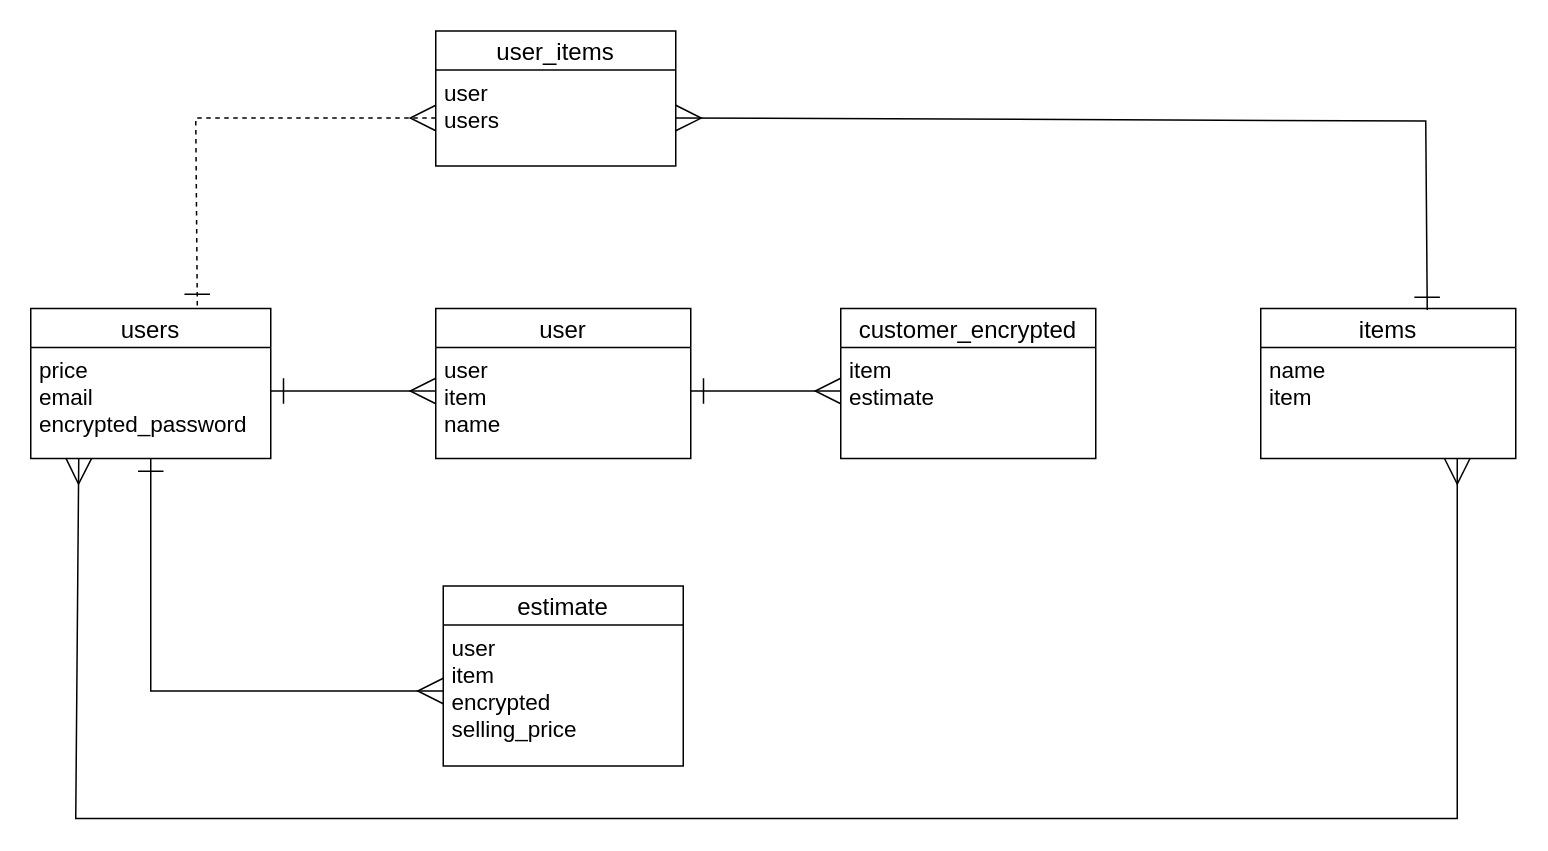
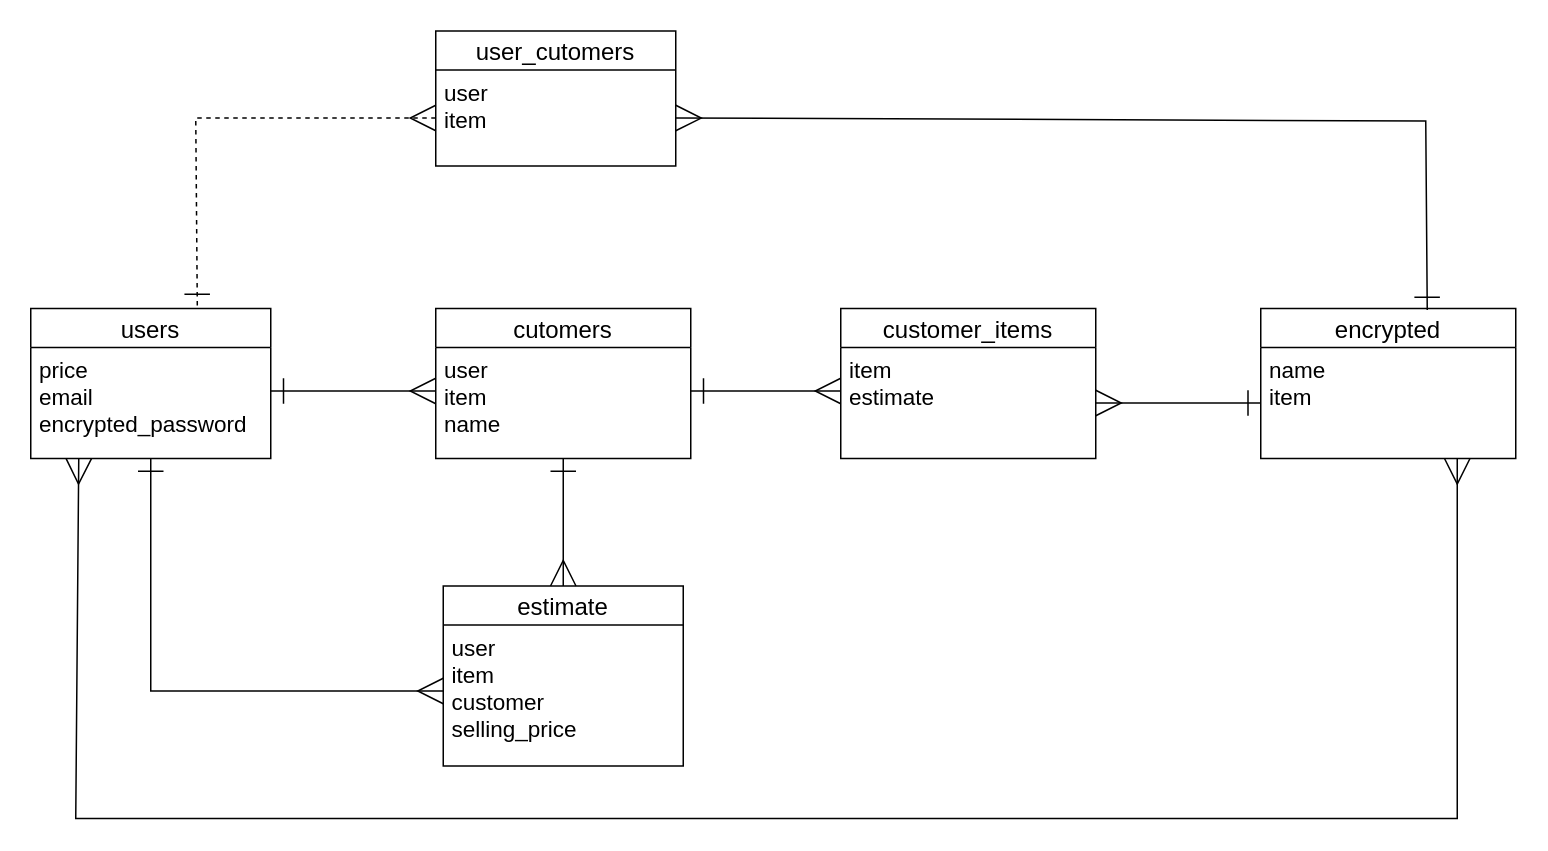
node "user_items": label "user_items" -> "user_cutomers"
node "user users": label "user users" -> "user item"
node "user": label "user" -> "cutomers"
node "customer_encrypted": label "customer_encrypted" -> "customer_items"
node "items": label "items" -> "encrypted"
edge "item estimate" -- "name item": added
edge "user item name" -- "estimate": added
node "user item encrypted selling_price": label "user item encrypted selling_price" -> "user item customer selling_price"
